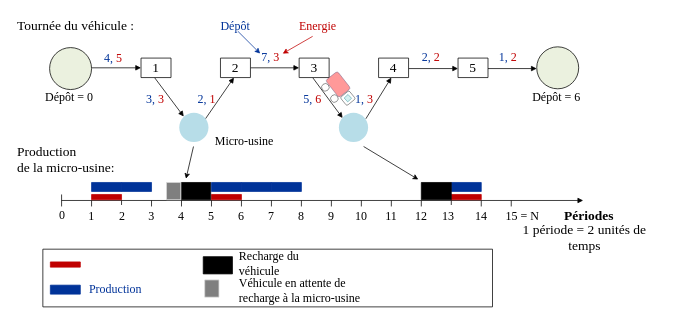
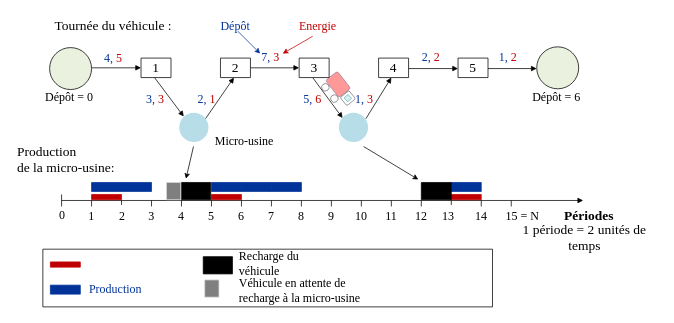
node "Tournée du véhicule :": moved (77, 26) -> (114, 26)
